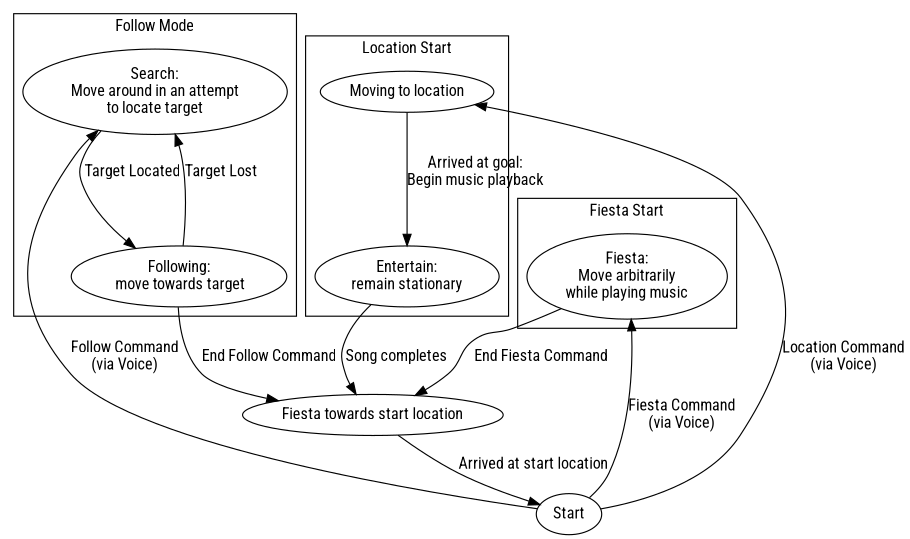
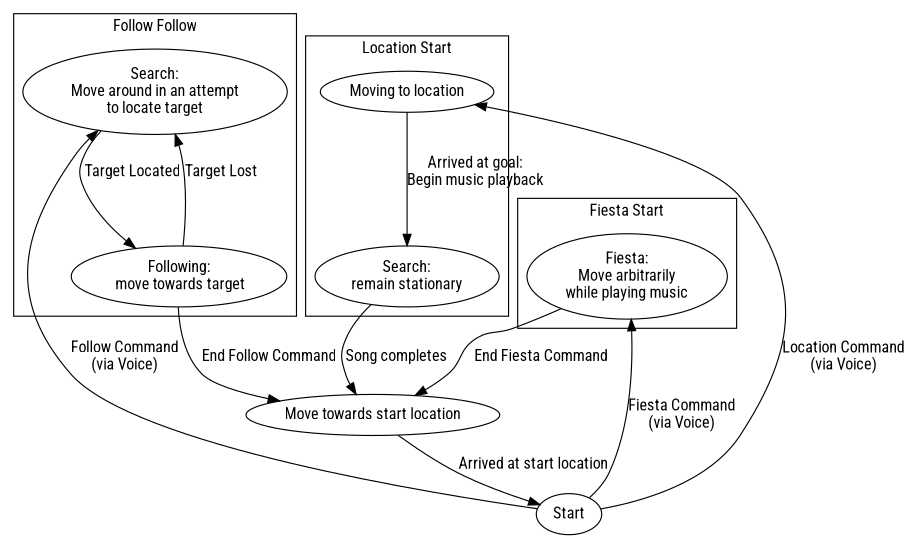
cluster "Follow Mode": label "Follow Mode" -> "Follow Follow"
node "Entertain: remain stationary": label "Entertain: remain stationary" -> "Search: remain stationary"
node "Fiesta towards start location": label "Fiesta towards start location" -> "Move towards start location"
